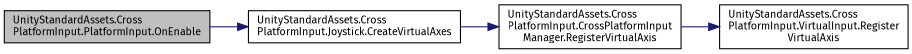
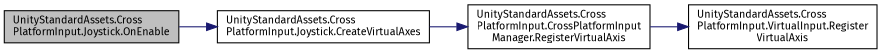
node "UnityStandardAssets.Cross PlatformInput.PlatformInput.OnEnable": label "UnityStandardAssets.Cross PlatformInput.PlatformInput.OnEnable" -> "UnityStandardAssets.Cross PlatformInput.Joystick.OnEnable"
